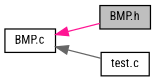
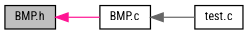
edge "BMP.h" -> "BMP.c": reversed
